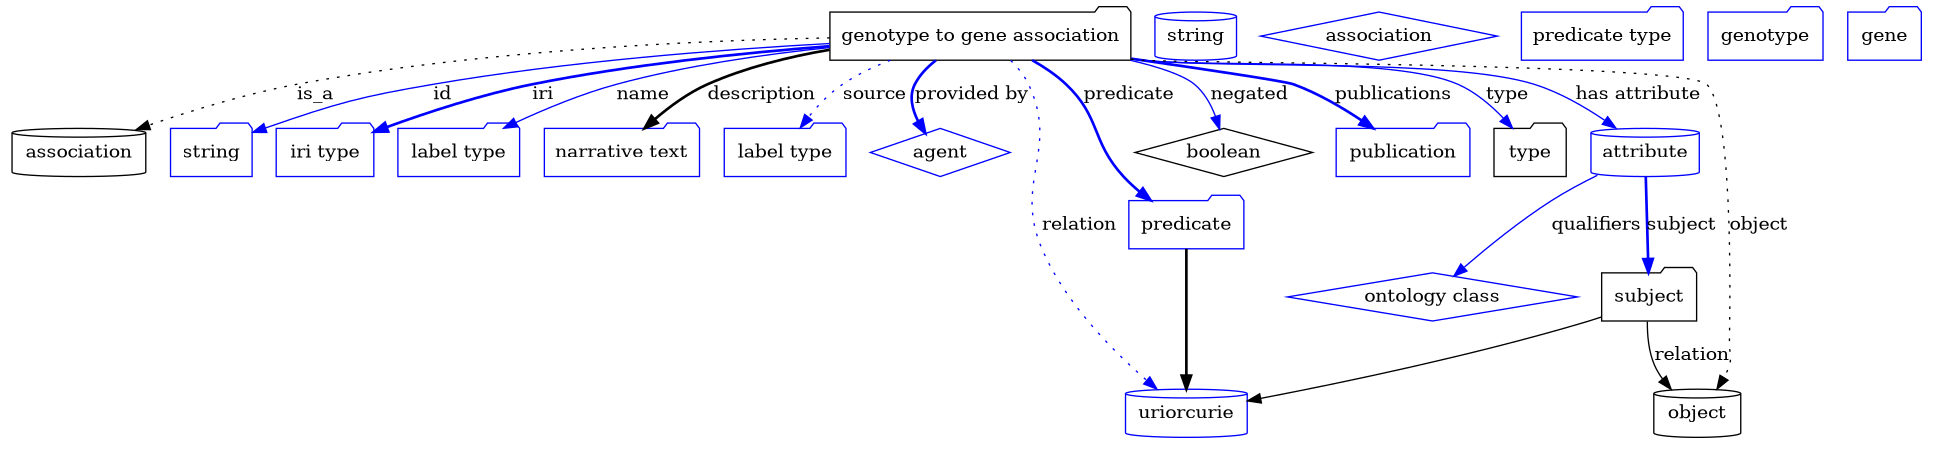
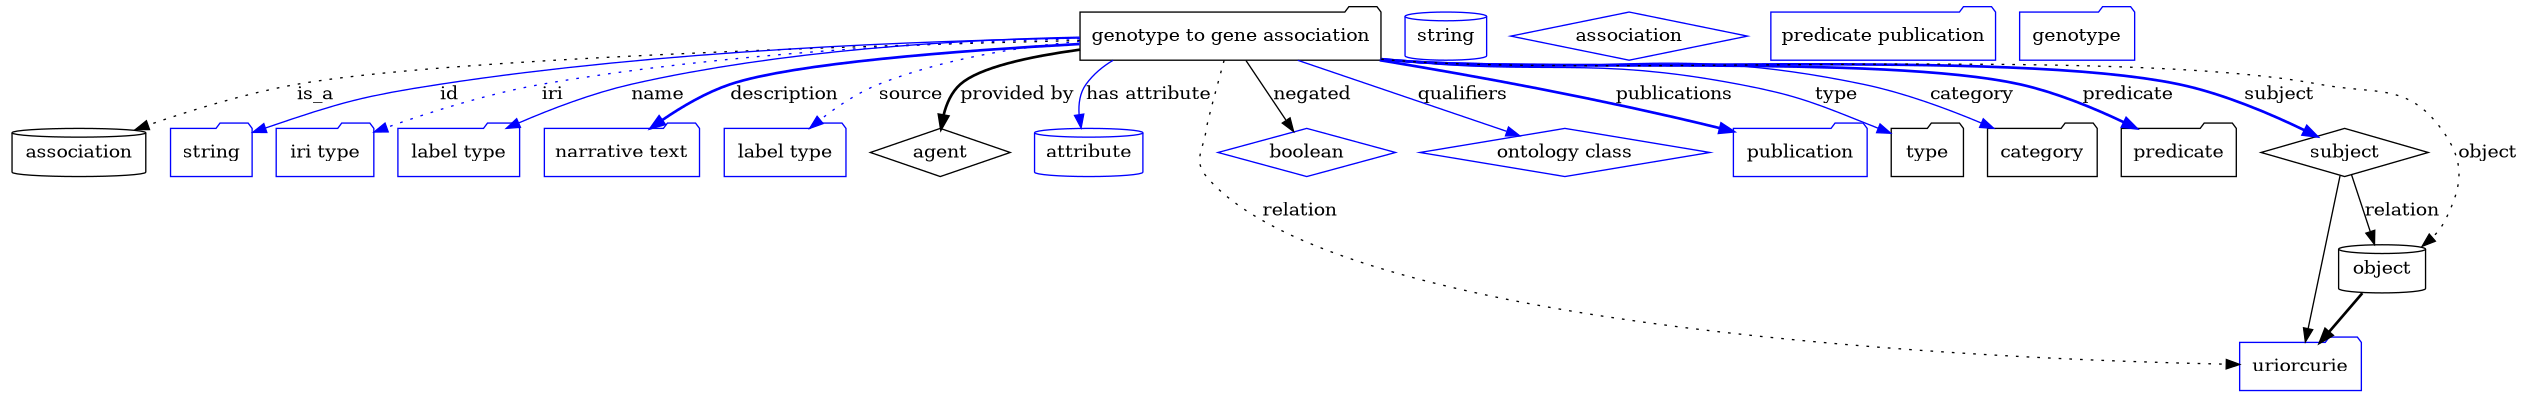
node "predicate type": label "predicate type" -> "predicate publication"
node "gene": removed
edge "genotype to gene association" -> "iri type": style bold -> dotted
edge "genotype to gene association" -> "narrative text": color black -> blue
edge "genotype to gene association" -> "boolean": color blue -> black
edge "genotype to gene association" -> "agent": color blue -> black
node "agent": color blue -> black
node "boolean": color black -> blue
node "category": added
edge "attribute" -> "ontology class": now "genotype to gene association" -> "ontology class"
edge "attribute" -> "subject": now "genotype to gene association" -> "subject"
node "predicate": color blue -> black
edge "genotype to gene association" -> "uriorcurie": color blue -> black
node "subject": shape folder -> diamond
edge "predicate" -> "uriorcurie": now "object" -> "uriorcurie"
node "uriorcurie": shape cylinder -> folder
